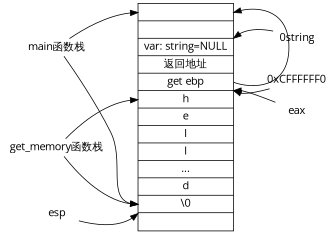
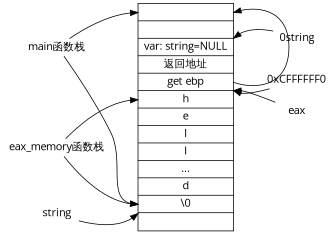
node "get_memory函数栈": label "get_memory函数栈" -> "eax_memory函数栈"
node "esp": label "esp" -> "string"
